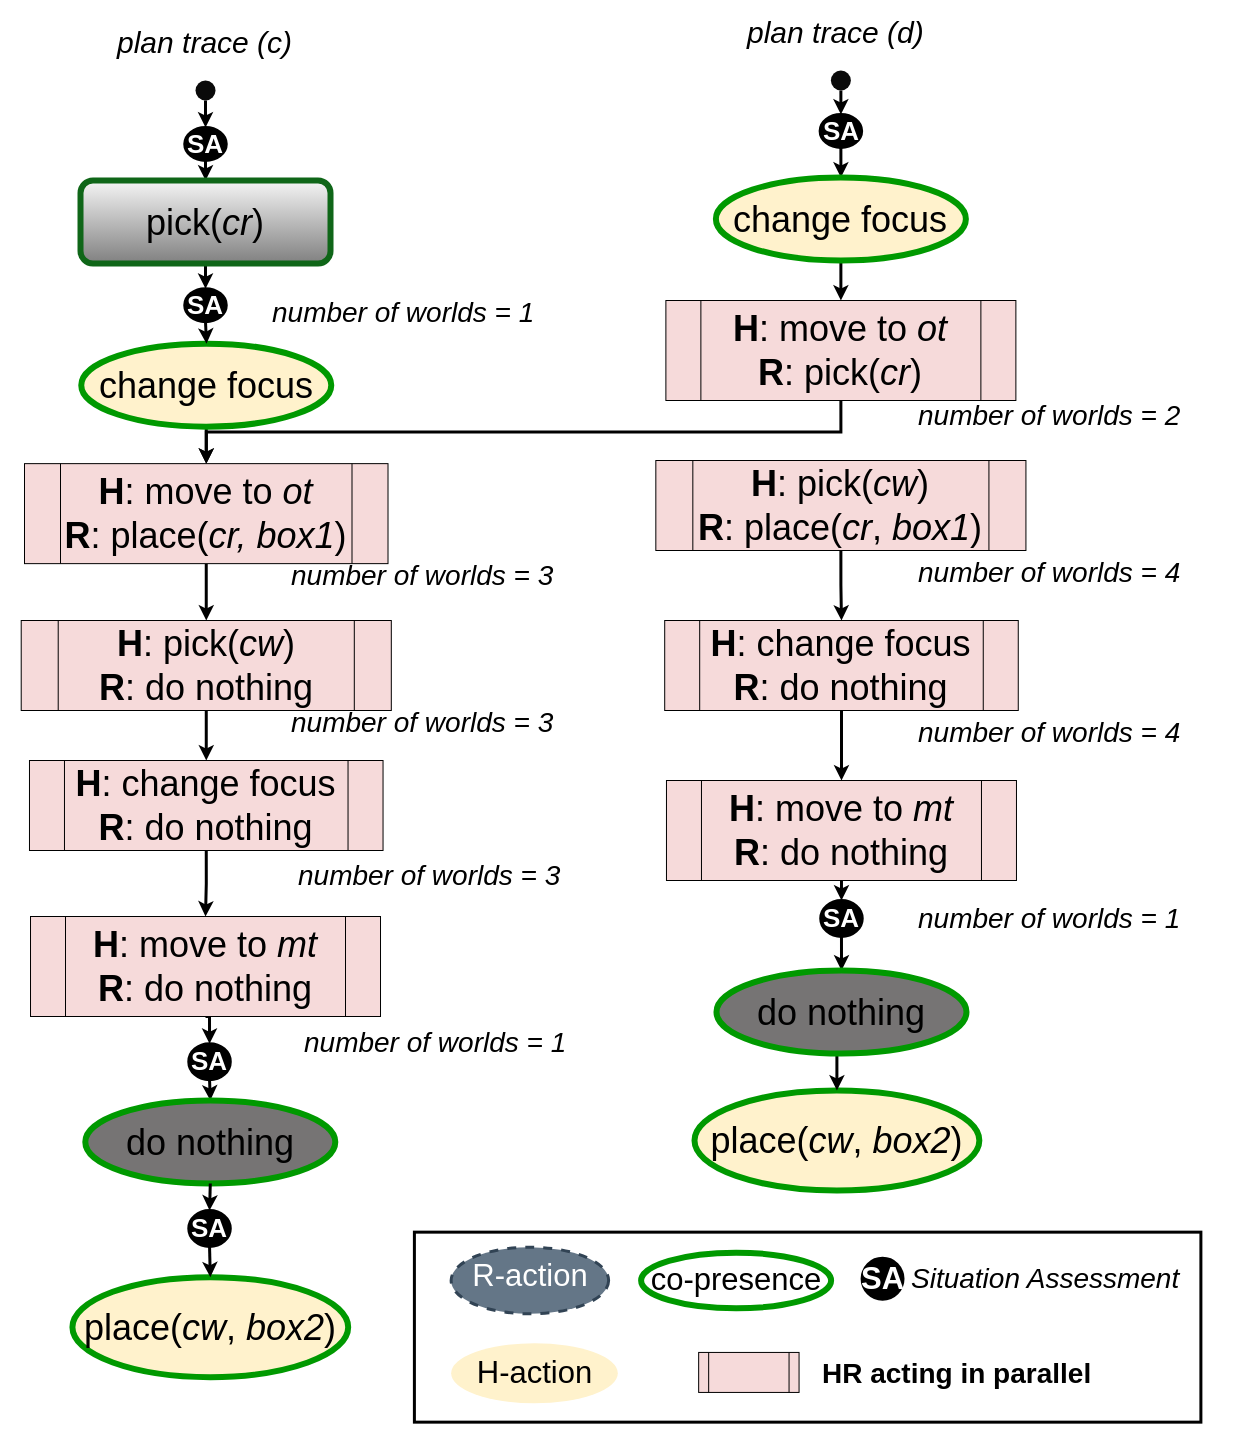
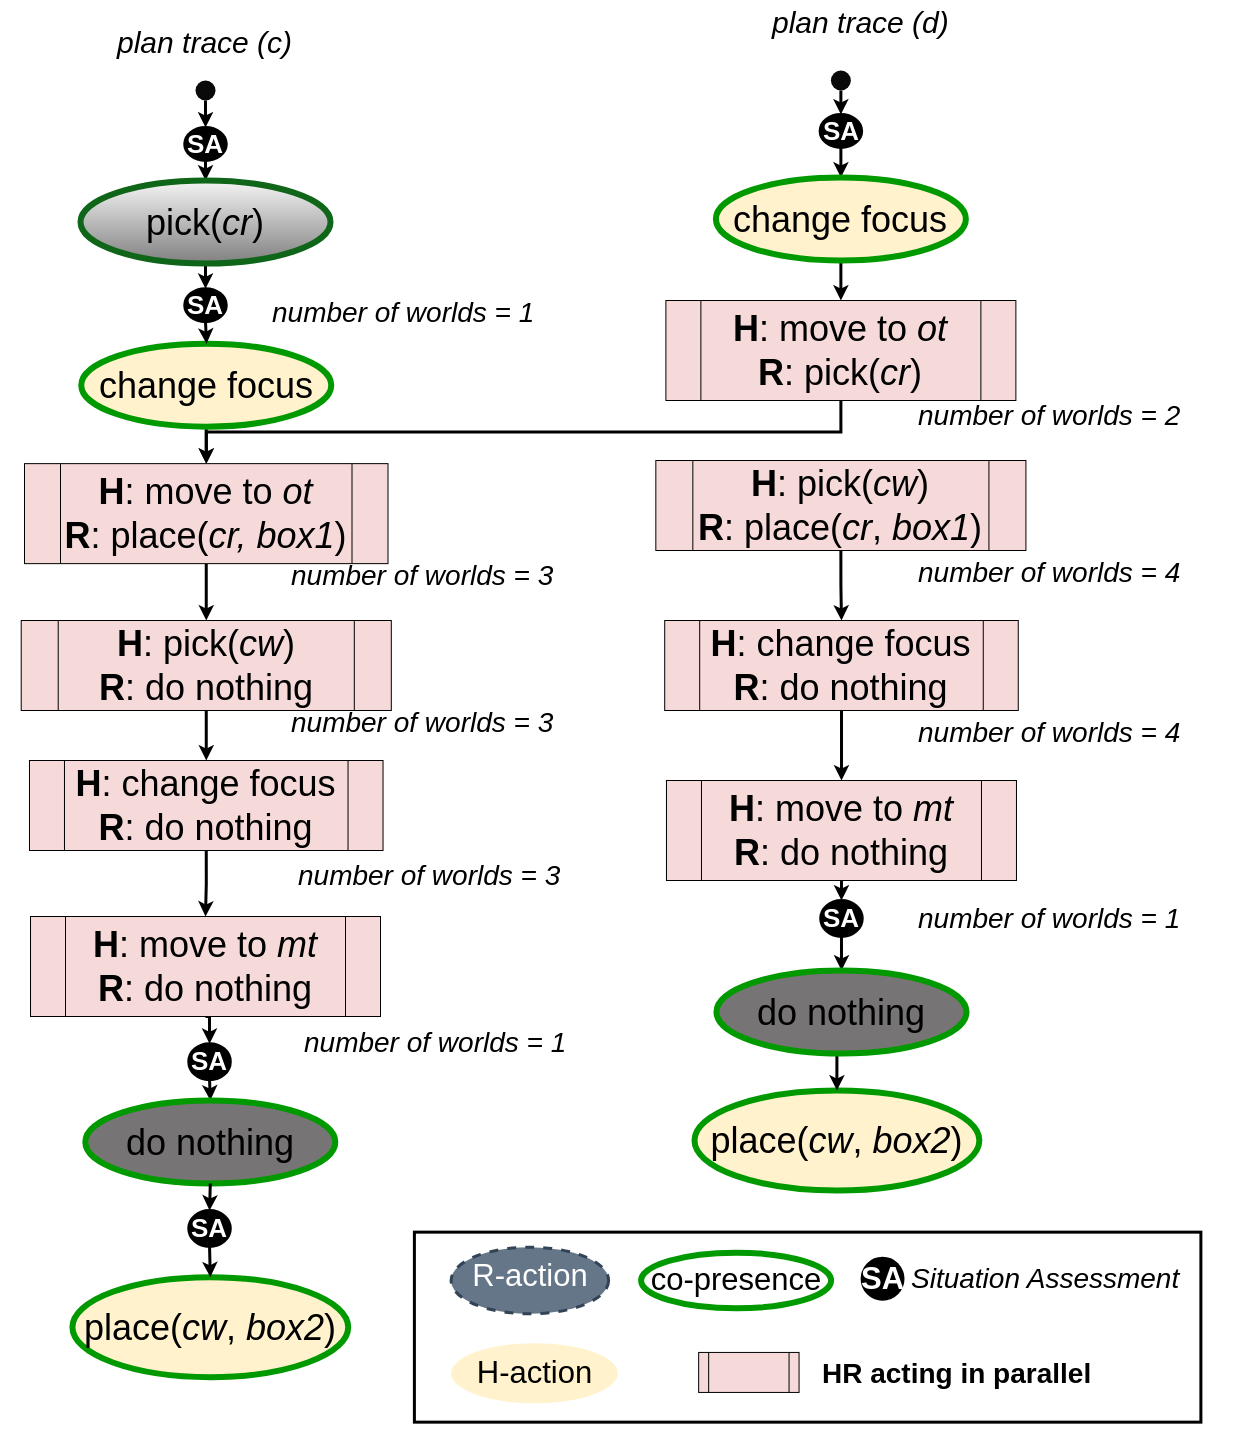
node "plan trace (d)": moved (841, 32) -> (866, 22)
node "pick(cr)": shape rounded rectangle -> ellipse
